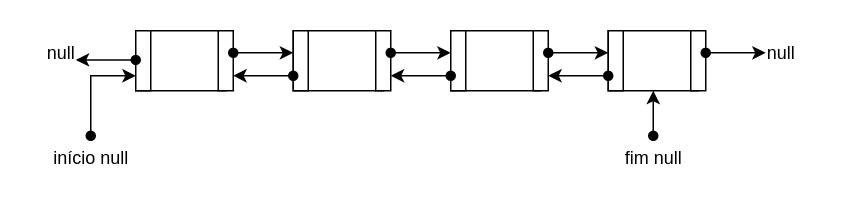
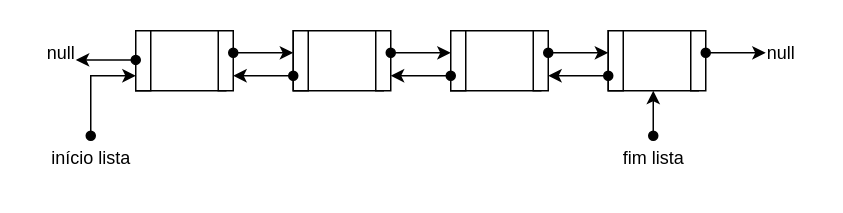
node "início null": label "início null" -> "início lista"
node "fim null": label "fim null" -> "fim lista"
